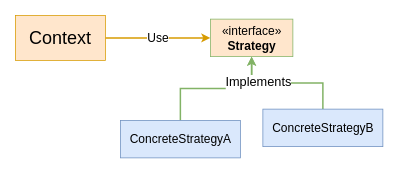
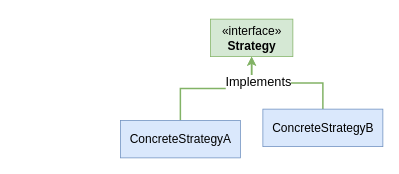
node "Context": removed
edge "Context" -> "«interface»Strategy": removed, label "Use"
node "«interface»Strategy": fillcolor #ffe6cc -> #d5e8d4
